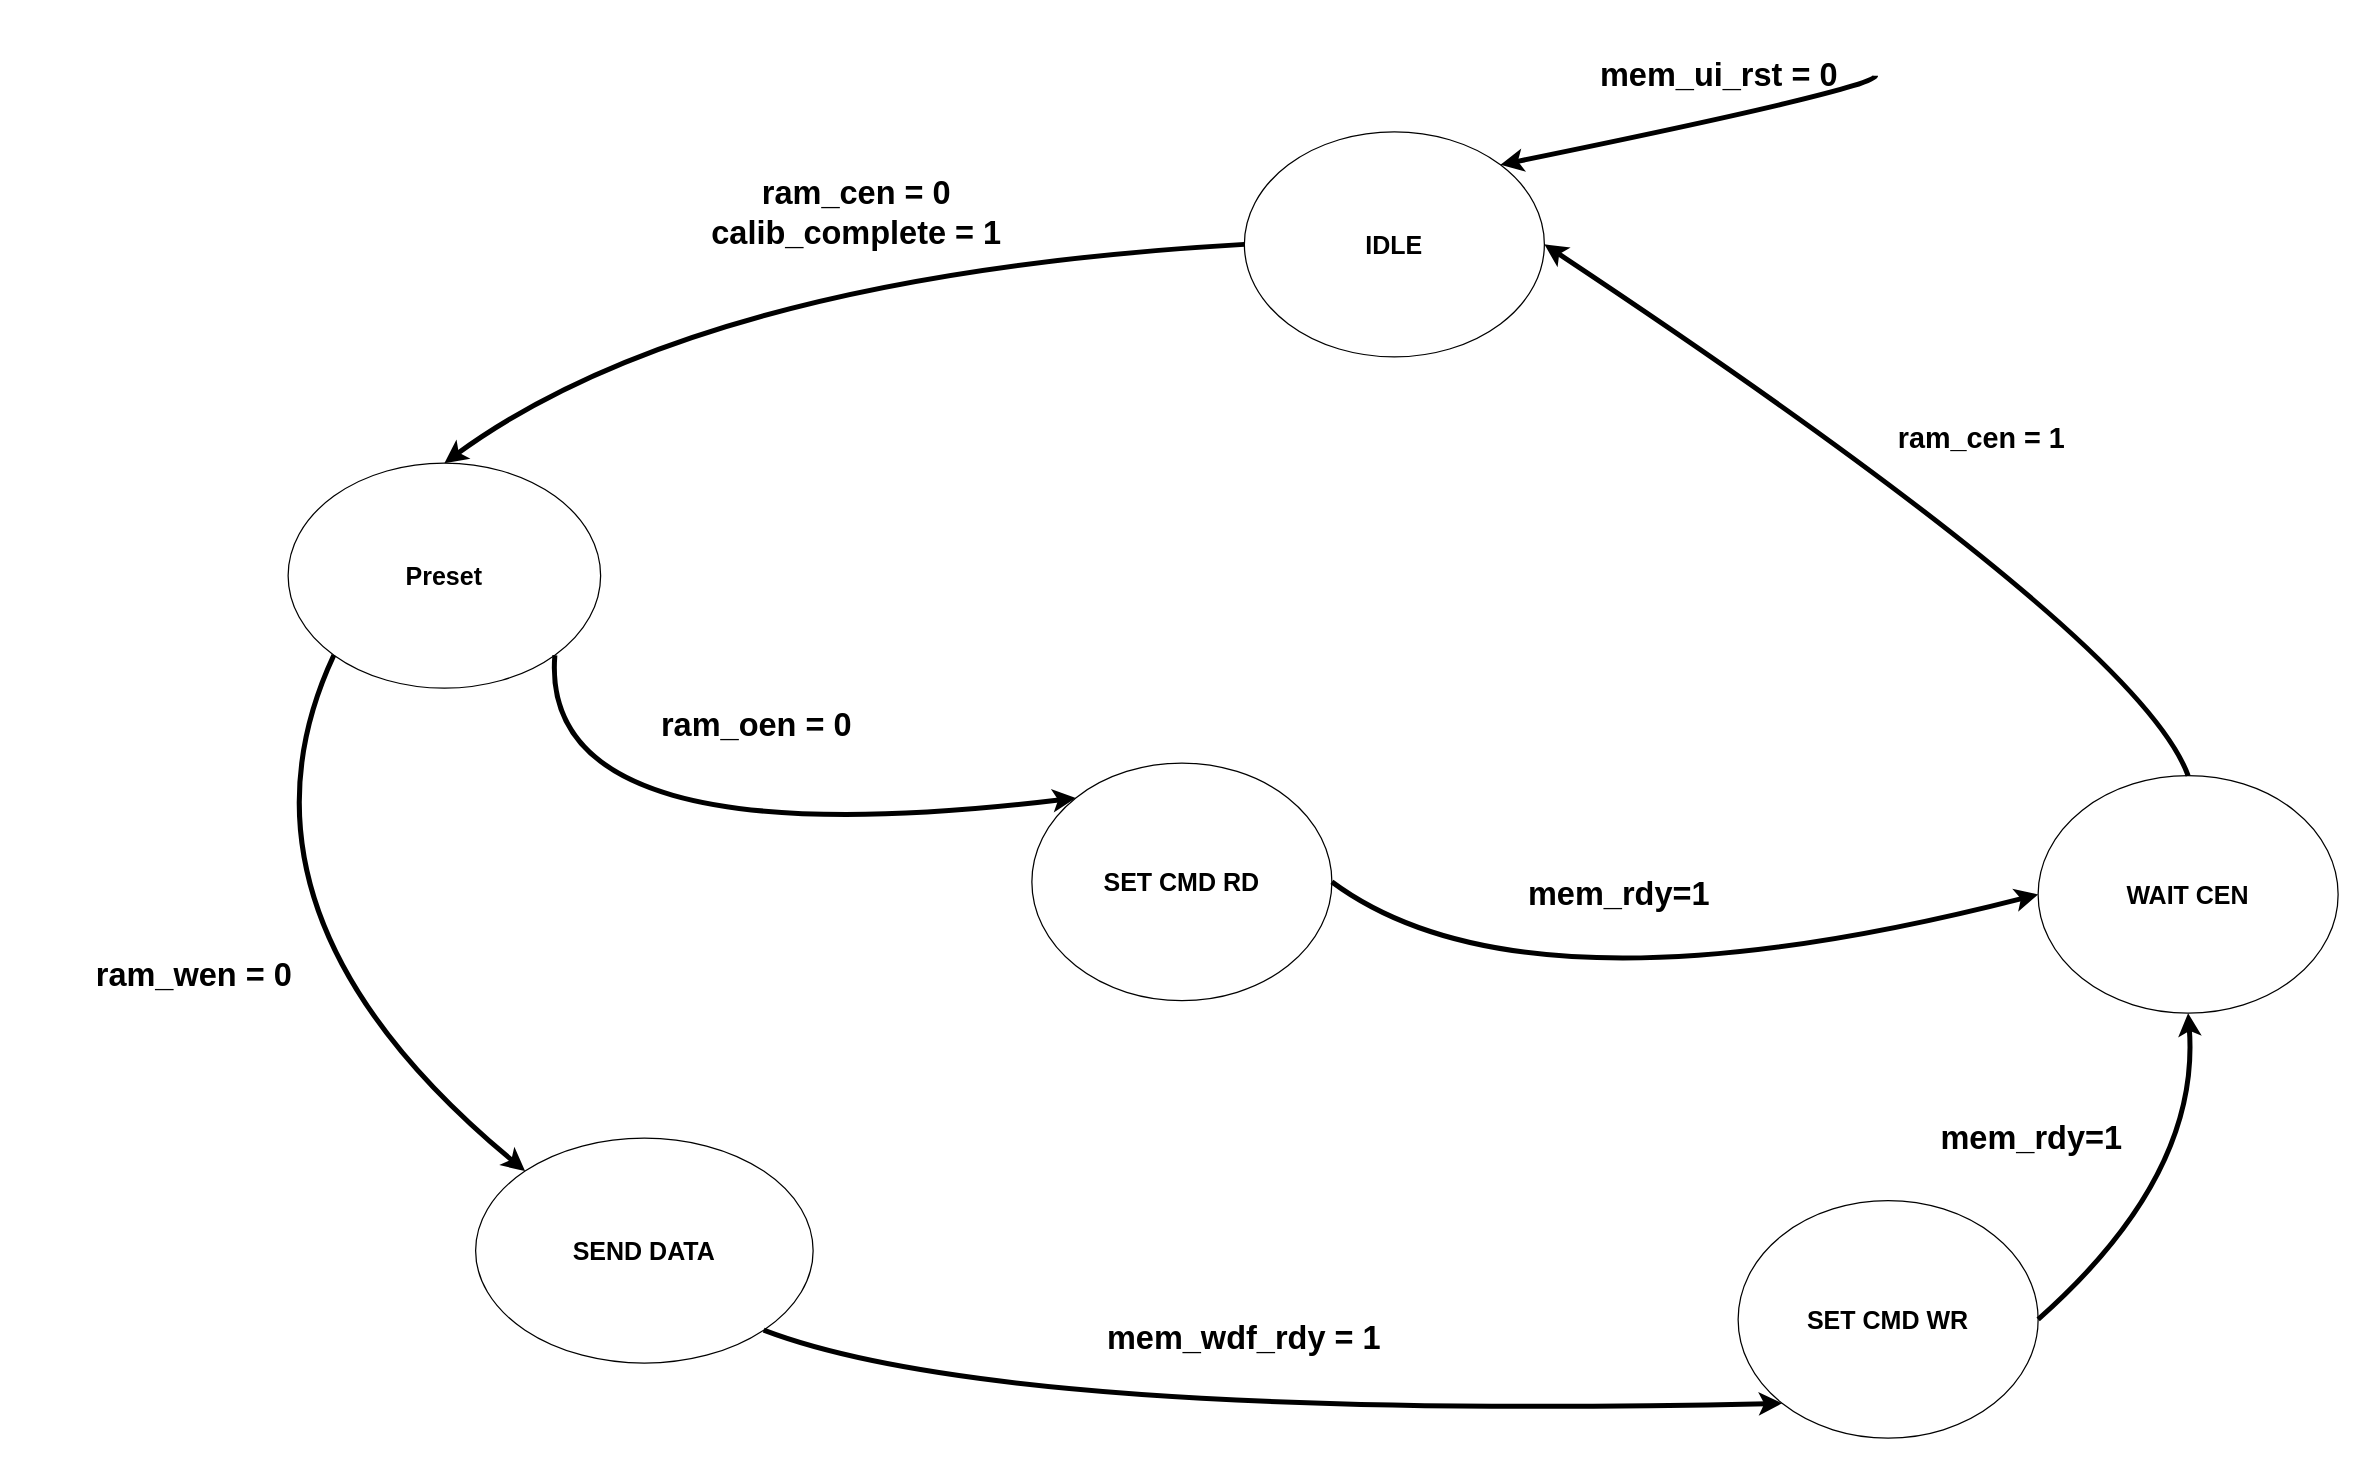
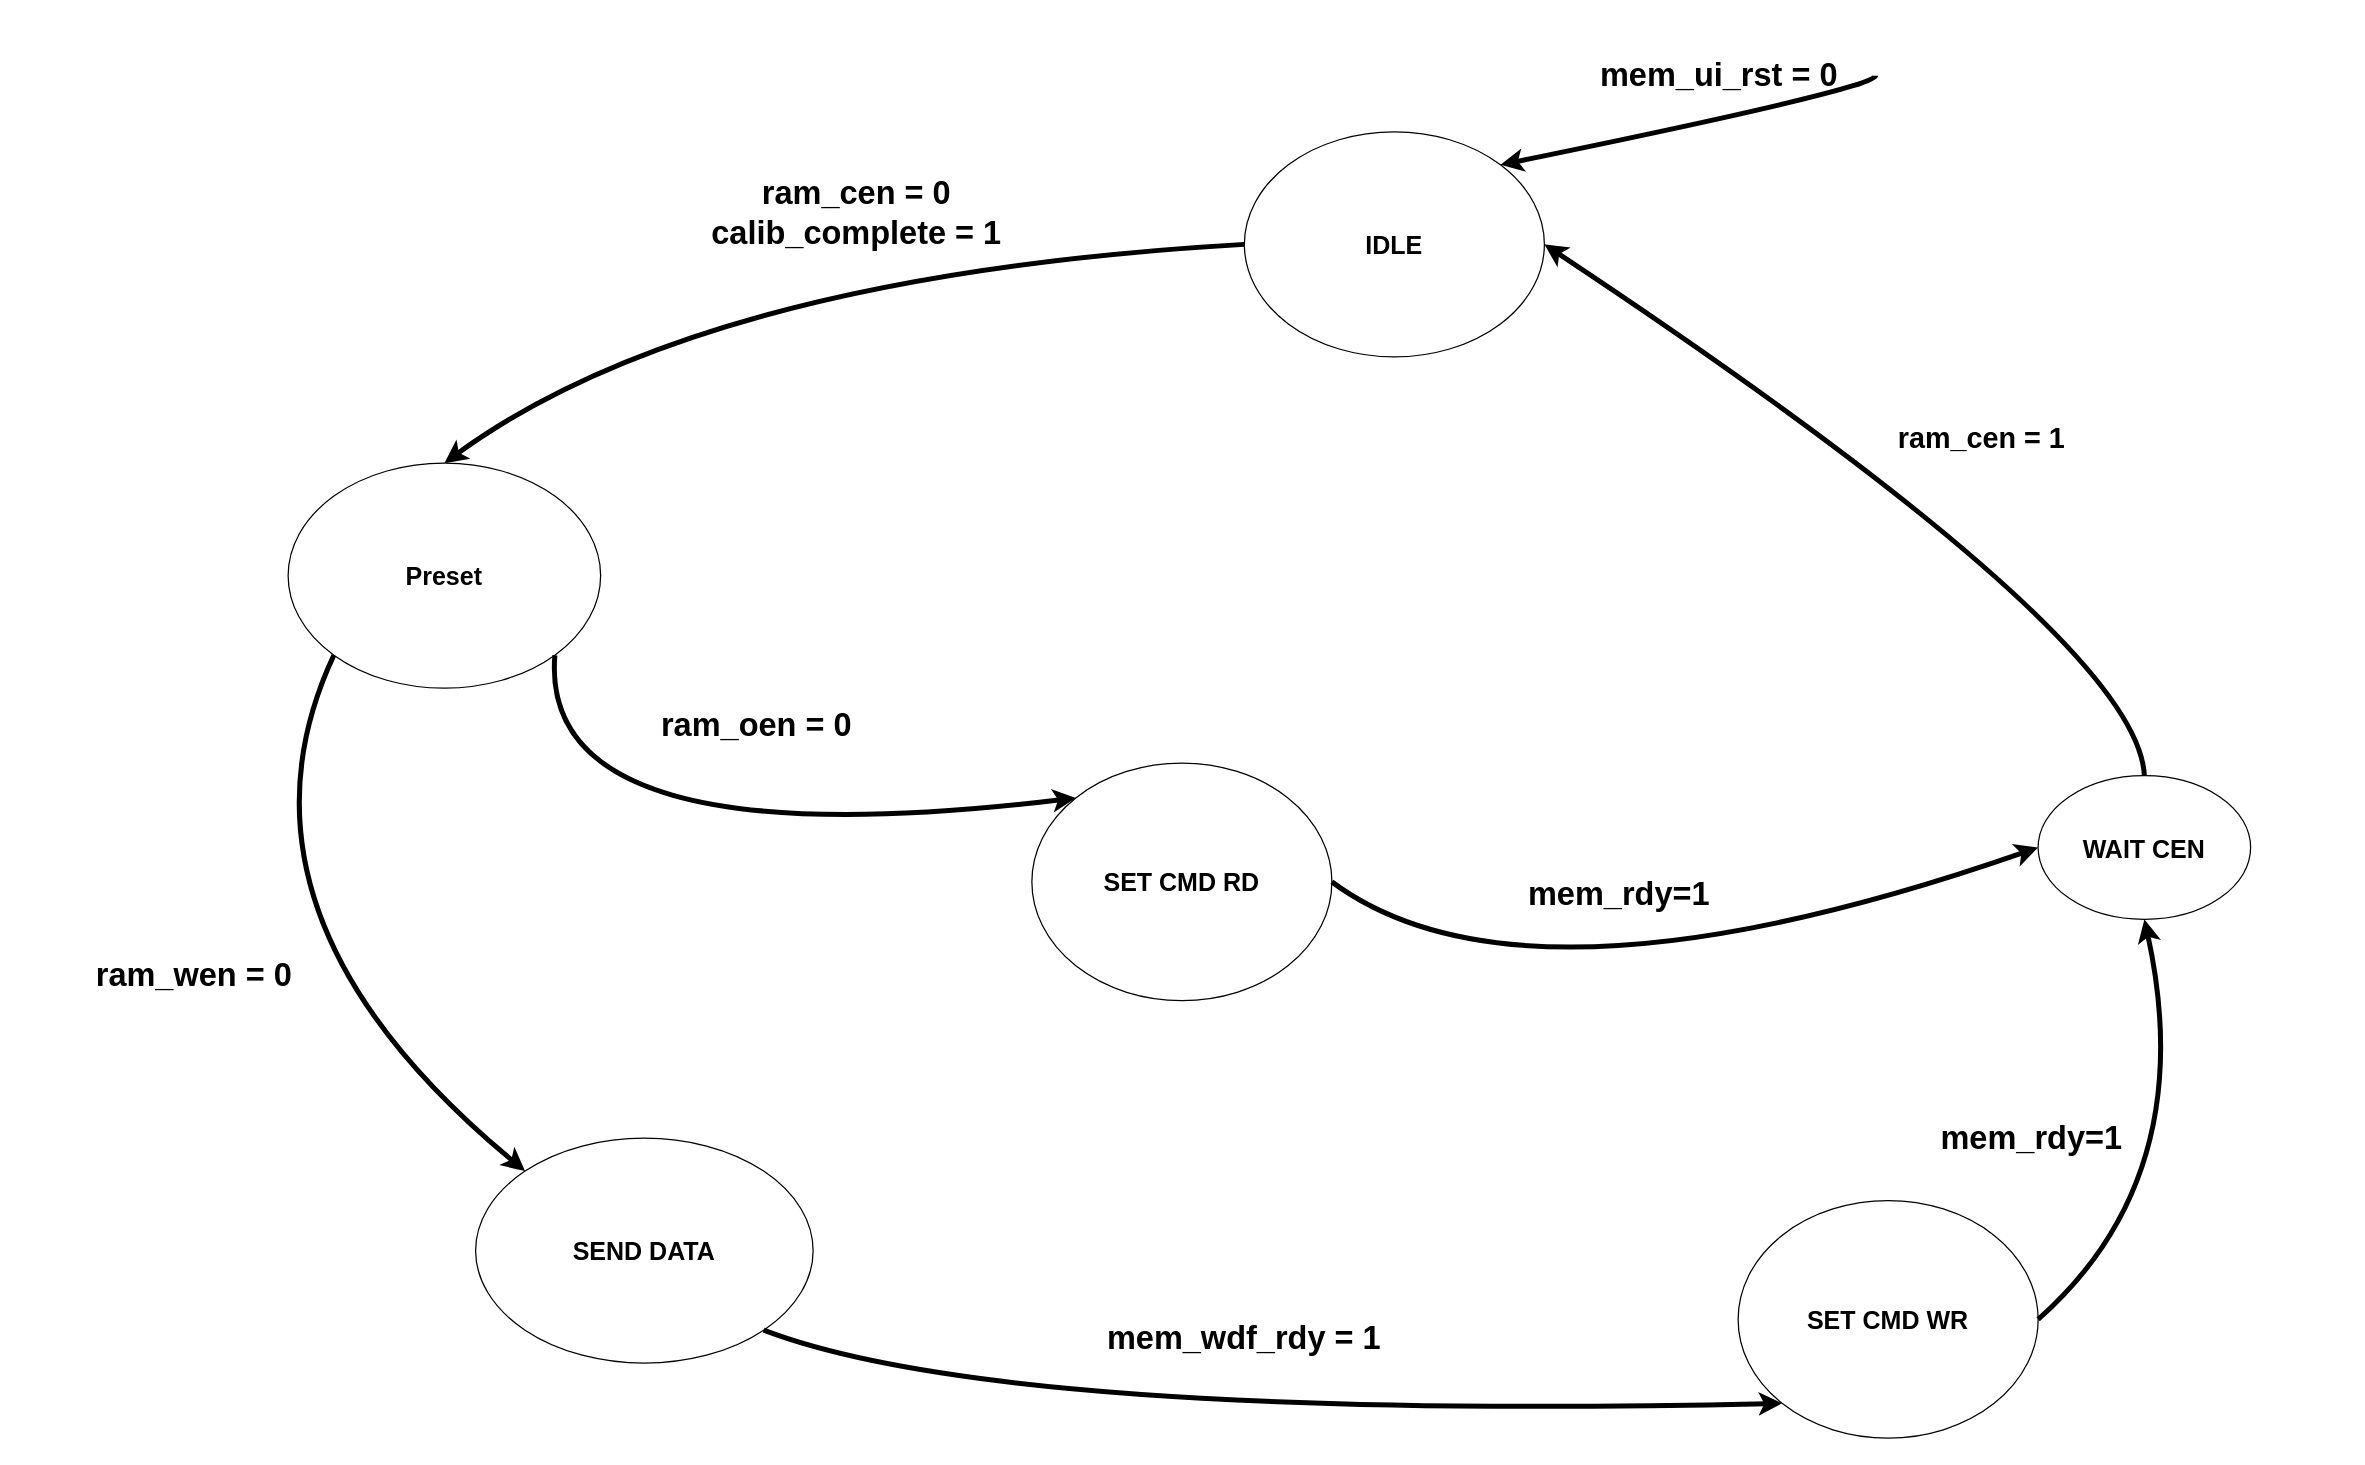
node "WAIT CEN": size 300x238 -> 213x144
